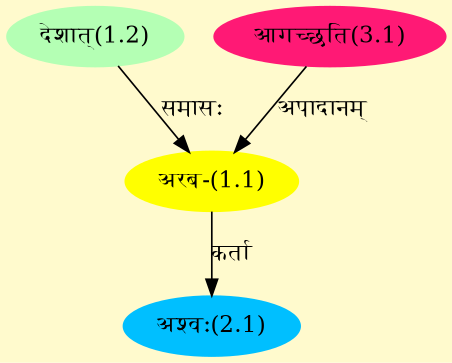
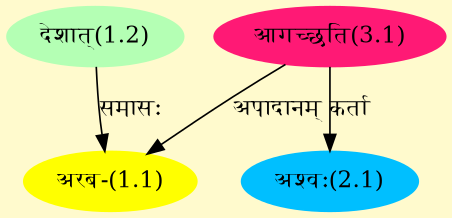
edge "अरब-(1.1)" -> "अश्वः(2.1)": now "आगच्छति(3.1)" -> "अश्वः(2.1)"
